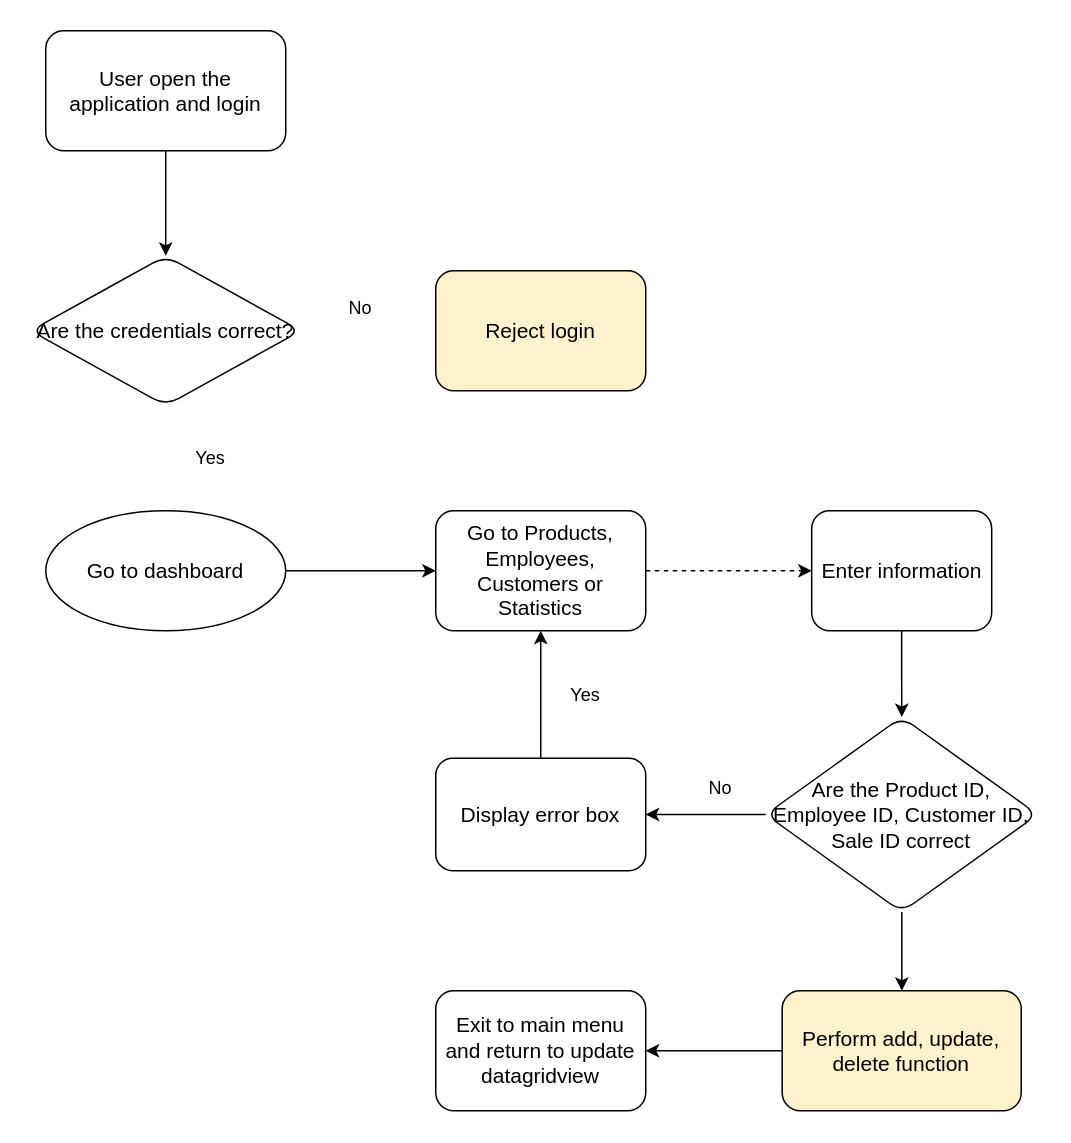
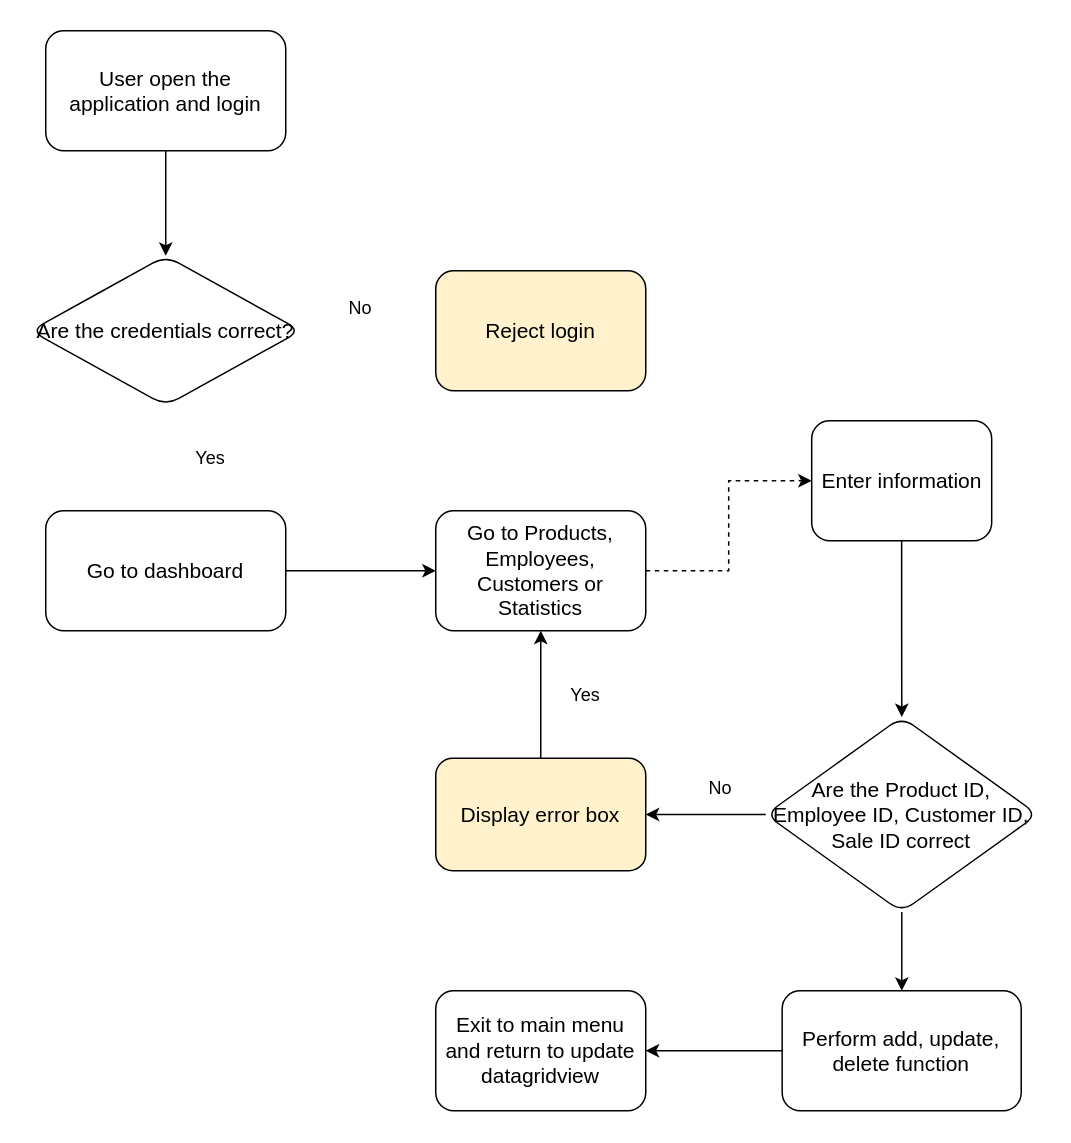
node "Go to dashboard": shape ellipse -> rounded rectangle
node "Enter information": moved (902, 571) -> (902, 481)
node "Display error box": fillcolor #ffffff -> #fff2cc
node "Perform add, update, delete function": fillcolor #fff2cc -> #ffffff
